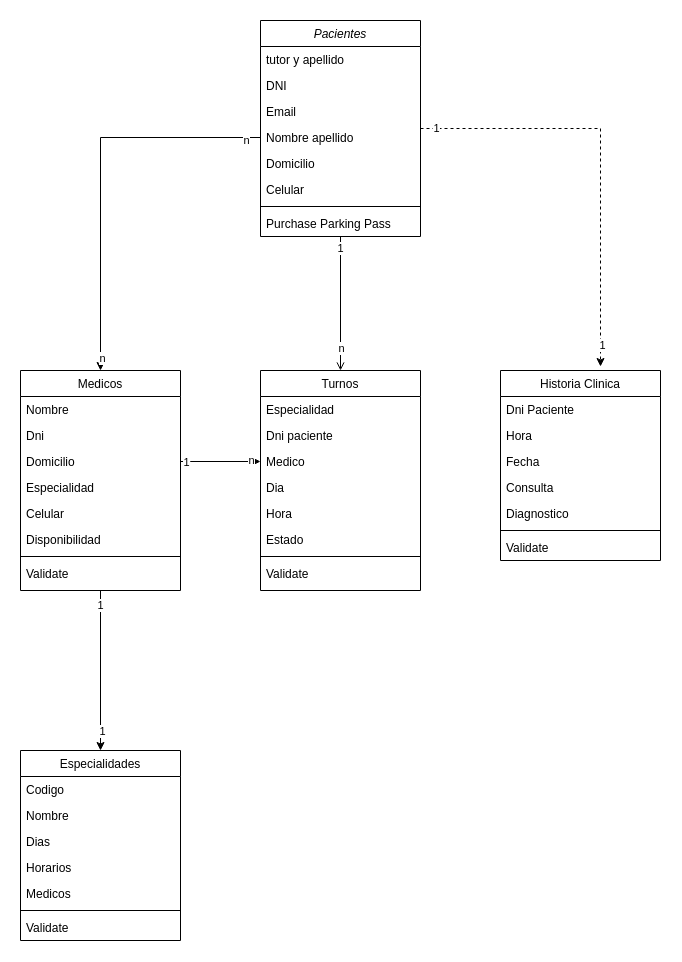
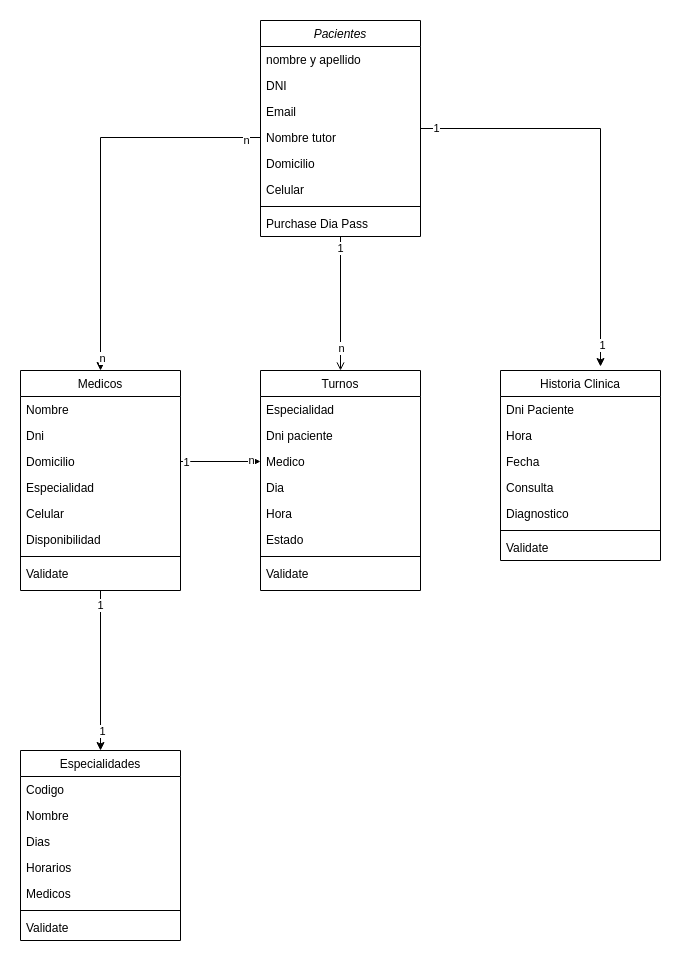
node "tutor y apellido": label "tutor y apellido" -> "nombre y apellido"
node "Nombre apellido": label "Nombre apellido" -> "Nombre tutor"
edge "Pacientes" -> "Historia Clinica": style dashed -> solid
node "Purchase Parking Pass": label "Purchase Parking Pass" -> "Purchase Dia Pass"
